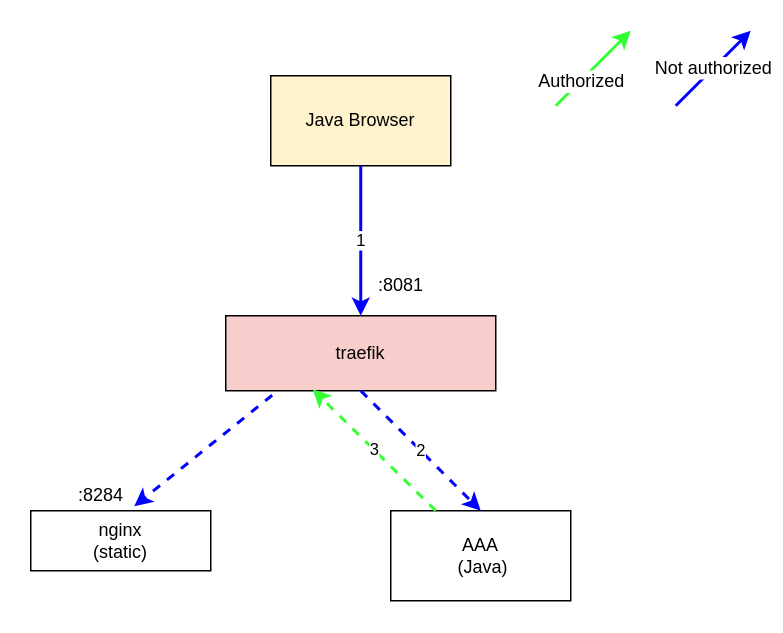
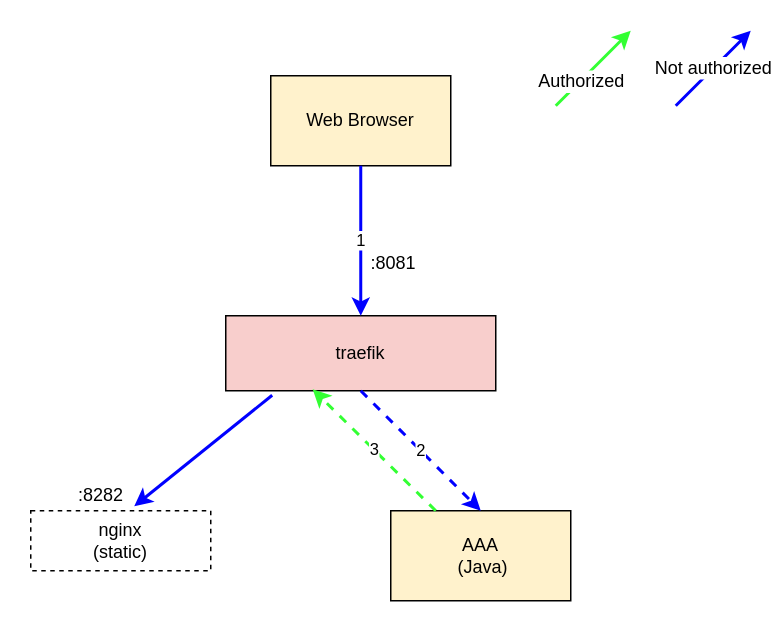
node "Java Browser": label "Java Browser" -> "Web Browser"
node ":8081": moved (413, 286) -> (406, 263)
edge "traefik" -> "nginx (static)": style dashed -> solid
node ":8284": label ":8284" -> ":8282"
node "nginx (static)": style solid -> dashed
node "AAA (Java)": fillcolor #ffffff -> #fff2cc
